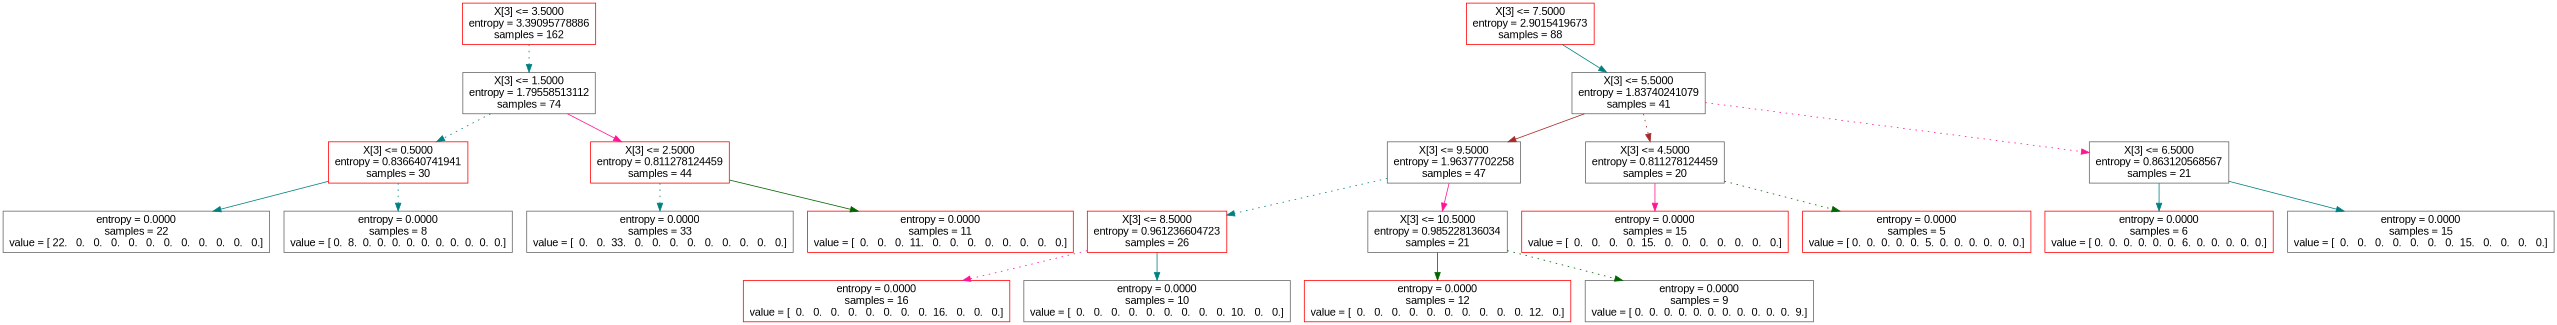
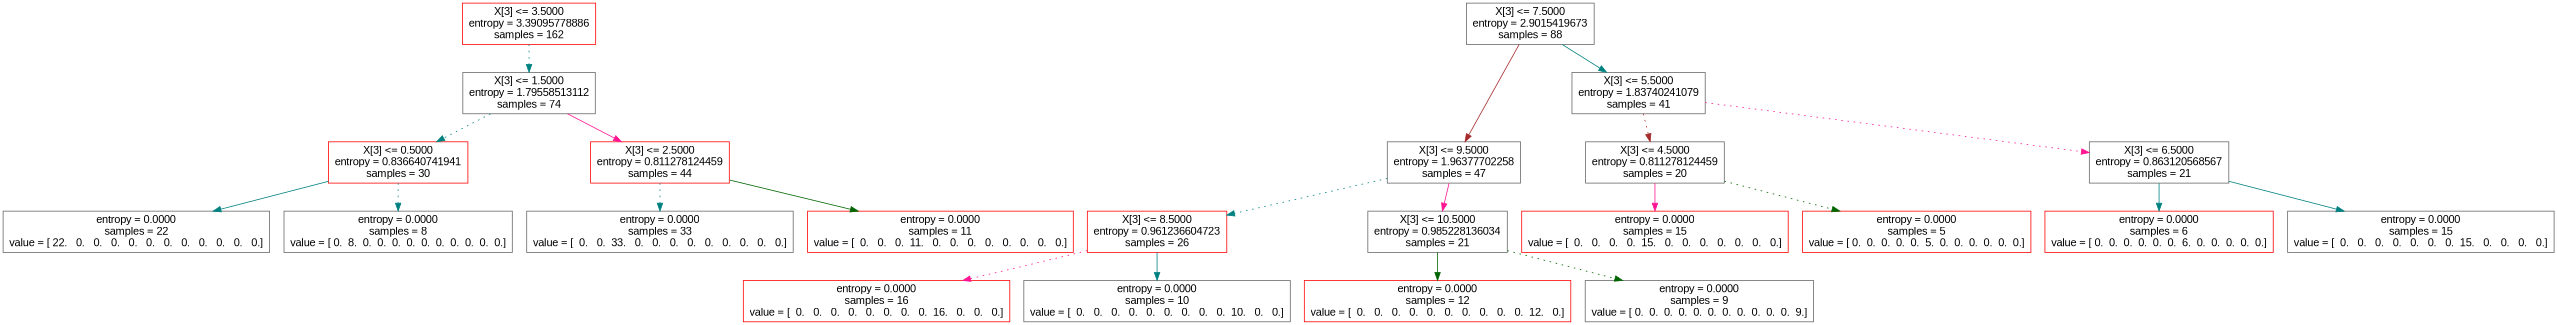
node "X[3] <= 7.5000 entropy = 2.9015419673 samples = 88": color red -> gray40
edge "X[3] <= 5.5000 entropy = 1.83740241079 samples = 41" -> "X[3] <= 9.5000 entropy = 1.96377702258 samples = 47": now "X[3] <= 7.5000 entropy = 2.9015419673 samples = 88" -> "X[3] <= 9.5000 entropy = 1.96377702258 samples = 47"
